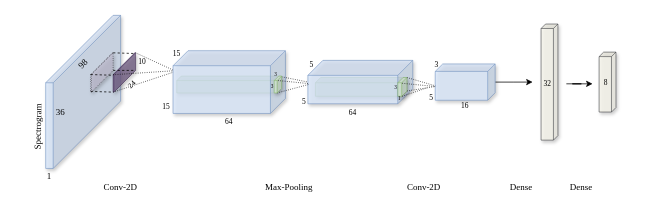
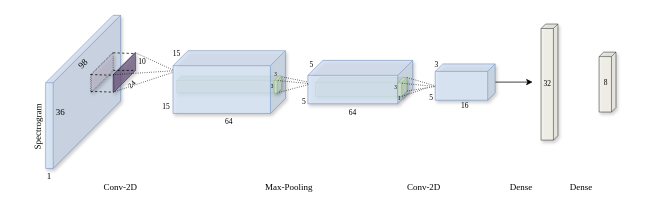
edge "32" -> "8": removed
